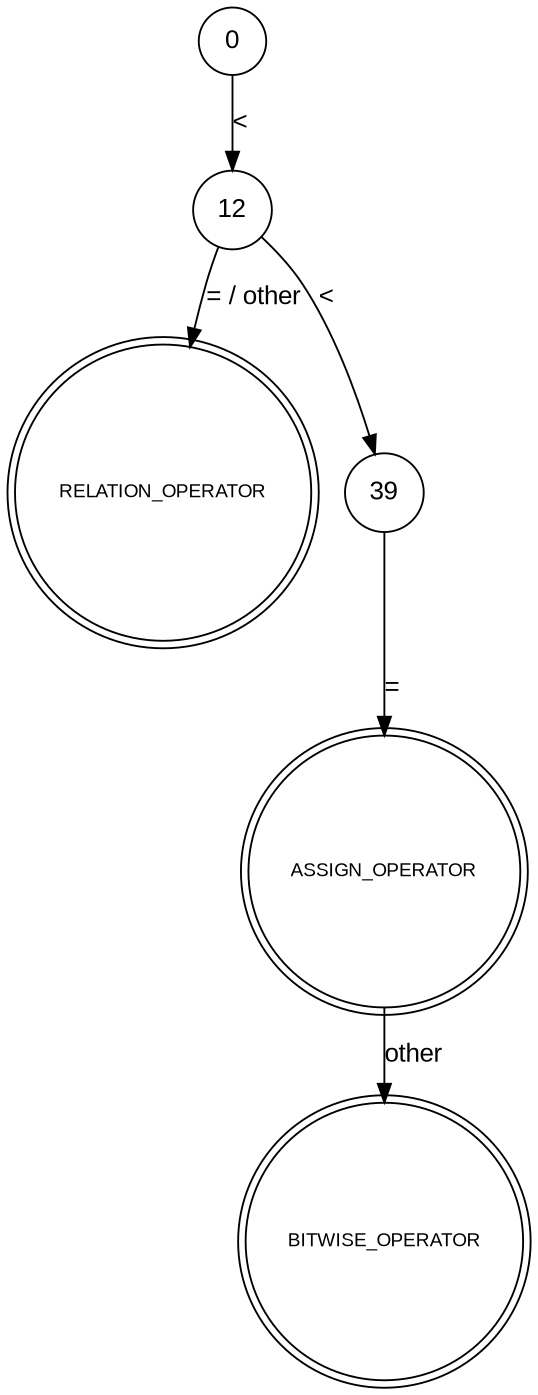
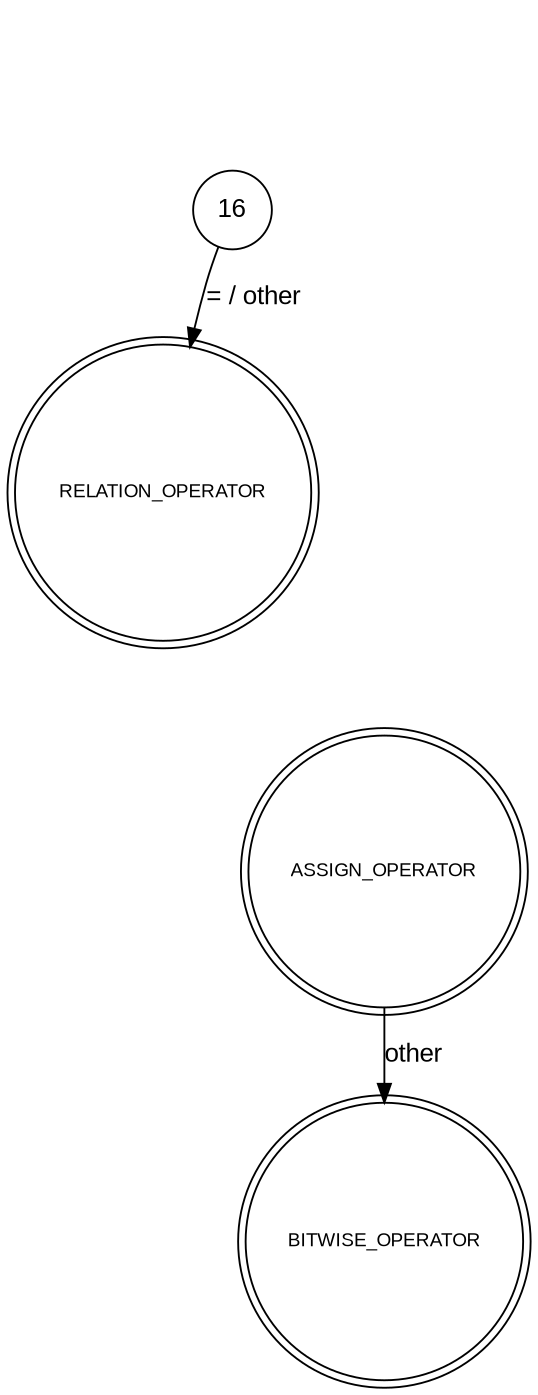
node "0": removed
node "12": label "12" -> "16"
node "39": removed
